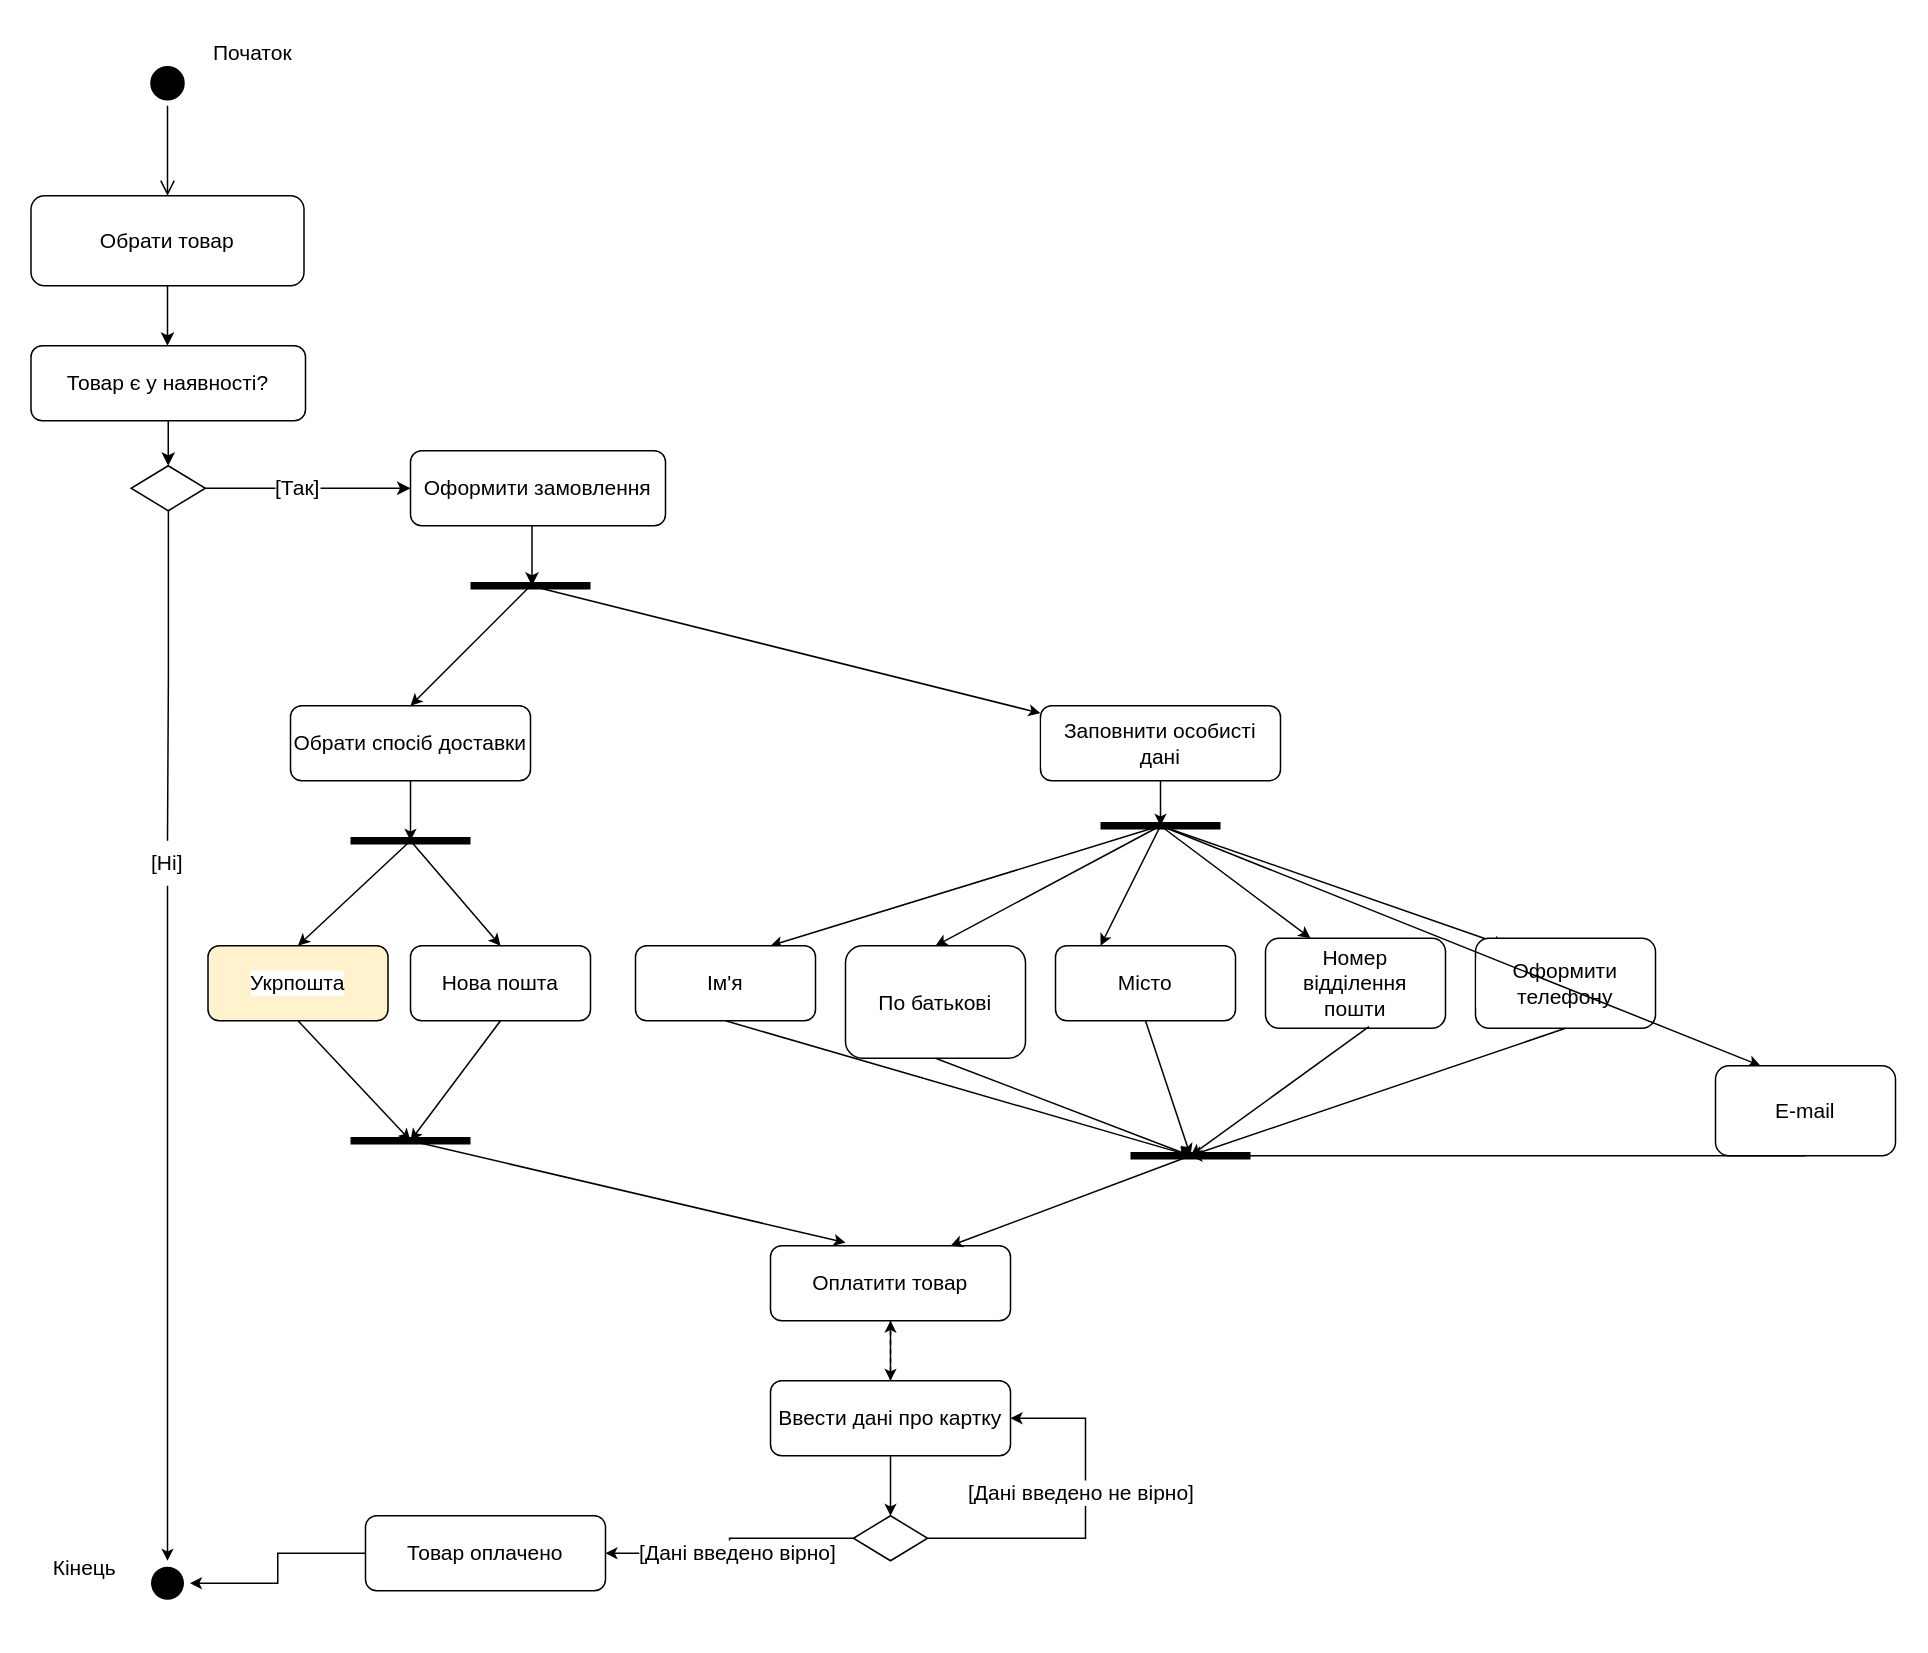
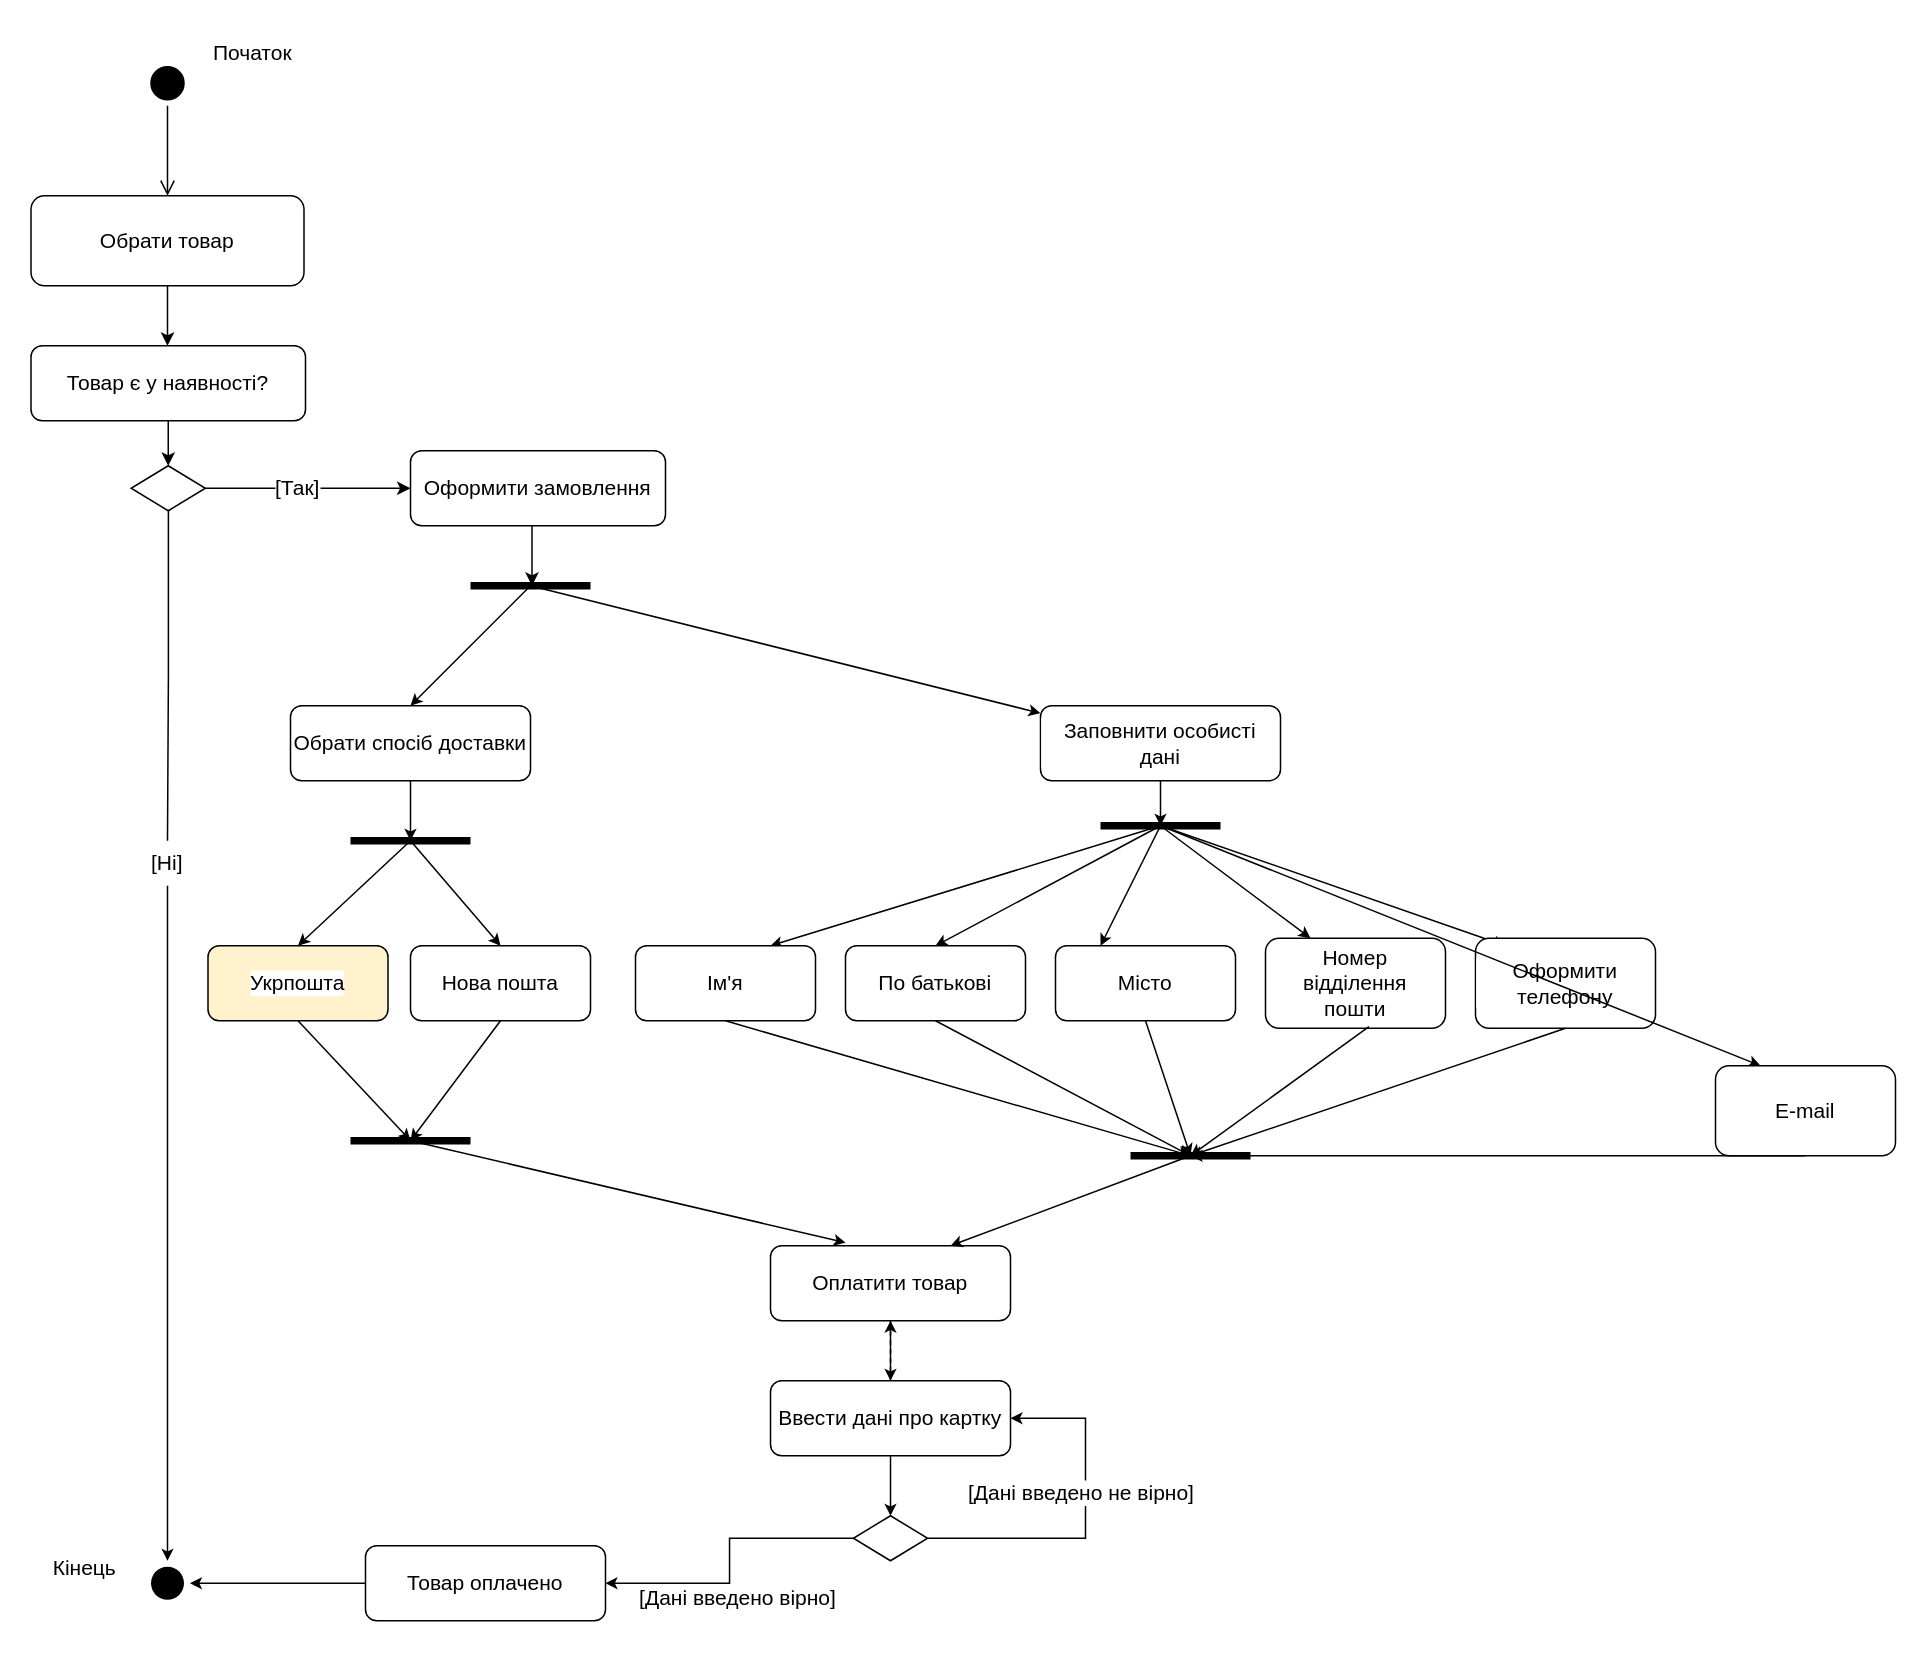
node "По батькові": size 180x113 -> 180x75
node "Товар оплачено": moved (485, 1553) -> (485, 1583)
node "[Дані введено вірно]": moved (737, 1553) -> (737, 1598)
